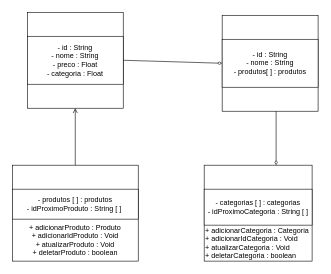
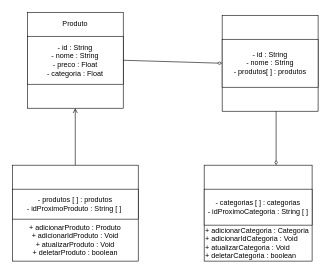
node "Produto": added
